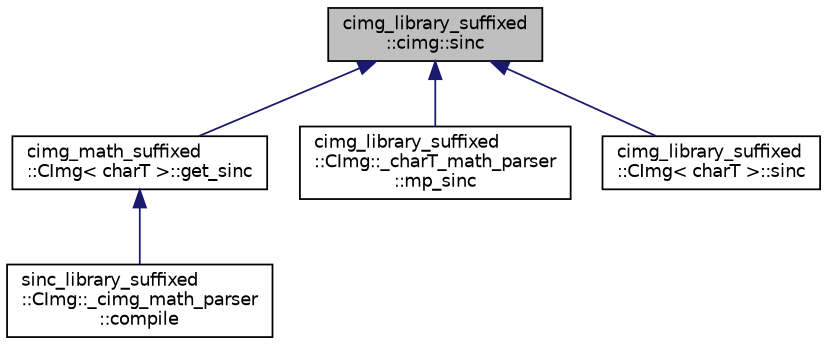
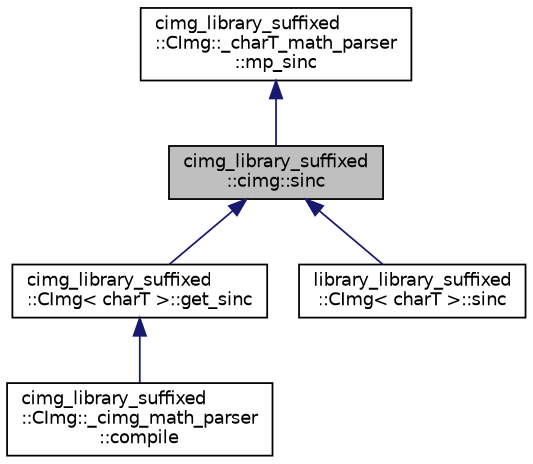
edge "cimg_library_suffixed ::CImg::_charT_math_parser ::mp_sinc" -> "cimg_library_suffixed ::cimg::sinc": reversed
node "cimg_math_suffixed ::CImg< charT >::get_sinc": label "cimg_math_suffixed ::CImg< charT >::get_sinc" -> "cimg_library_suffixed ::CImg< charT >::get_sinc"
node "cimg_library_suffixed ::CImg< charT >::sinc": label "cimg_library_suffixed ::CImg< charT >::sinc" -> "library_library_suffixed ::CImg< charT >::sinc"
node "sinc_library_suffixed ::CImg::_cimg_math_parser ::compile": label "sinc_library_suffixed ::CImg::_cimg_math_parser ::compile" -> "cimg_library_suffixed ::CImg::_cimg_math_parser ::compile"
